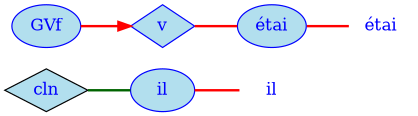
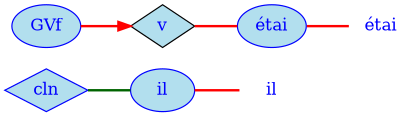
node "v": color blue -> black
node "cln": color black -> blue
